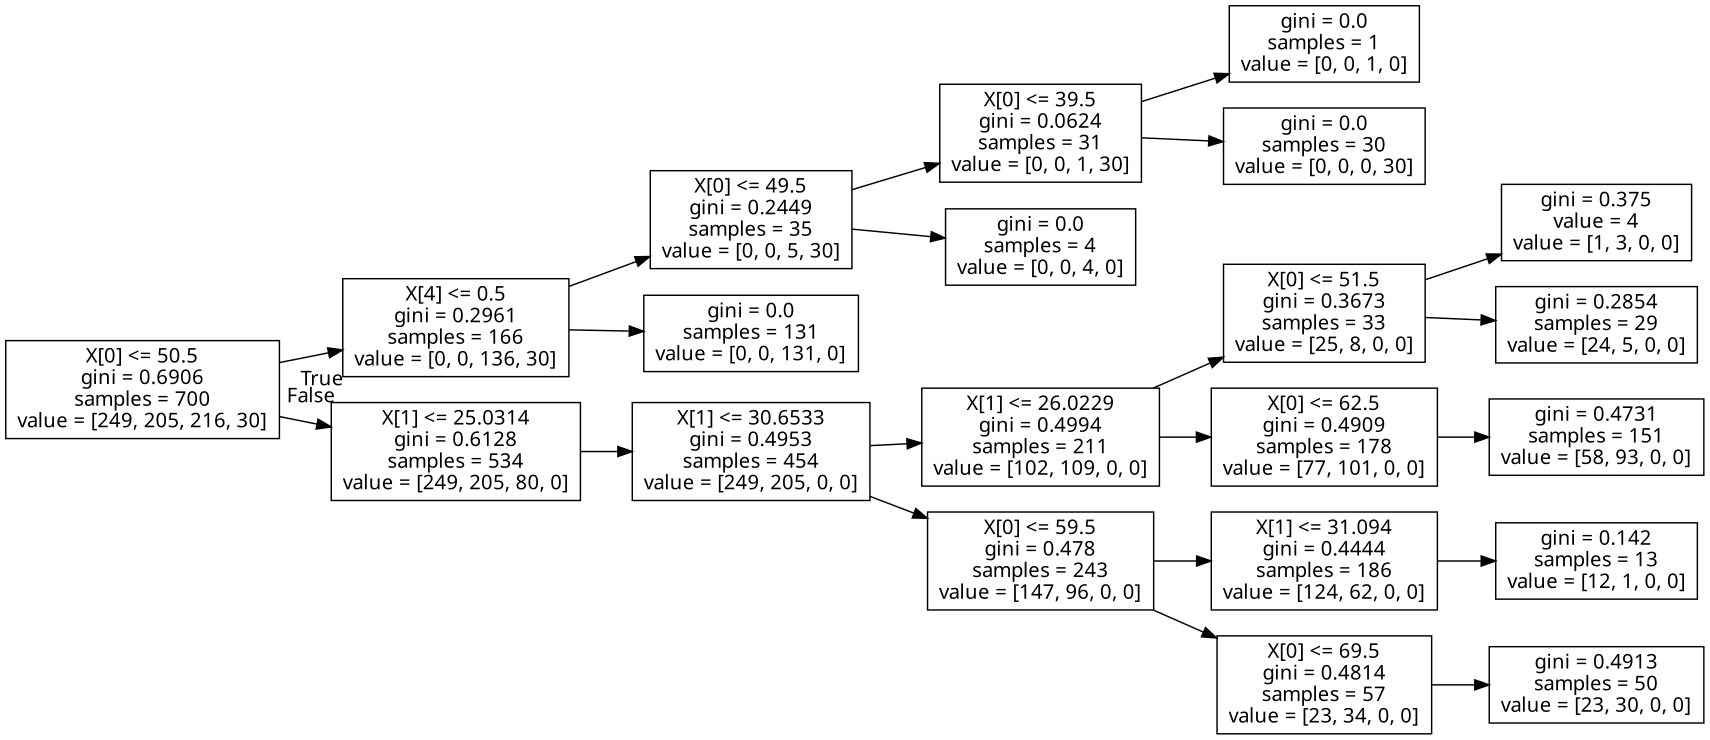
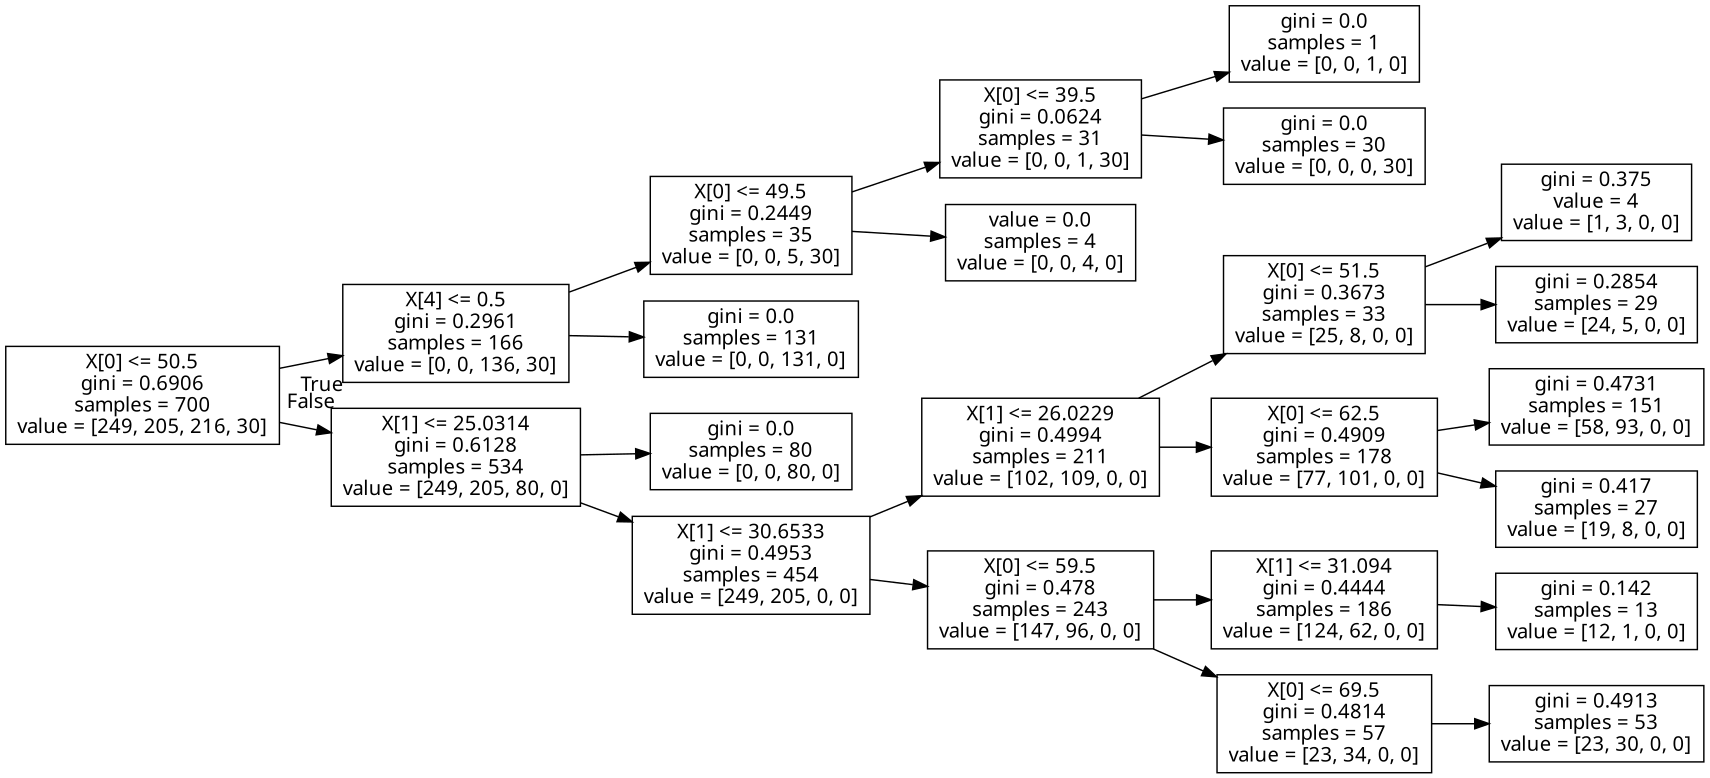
node "gini = 0.0 samples = 4 value = [0, 0, 4, 0]": label "gini = 0.0 samples = 4 value = [0, 0, 4, 0]" -> "value = 0.0 samples = 4 value = [0, 0, 4, 0]"
node "gini = 0.0 samples = 80 value = [0, 0, 80, 0]": added
node "gini = 0.417 samples = 27 value = [19, 8, 0, 0]": added
node "gini = 0.4913 samples = 50 value = [23, 30, 0, 0]": label "gini = 0.4913 samples = 50 value = [23, 30, 0, 0]" -> "gini = 0.4913 samples = 53 value = [23, 30, 0, 0]"
